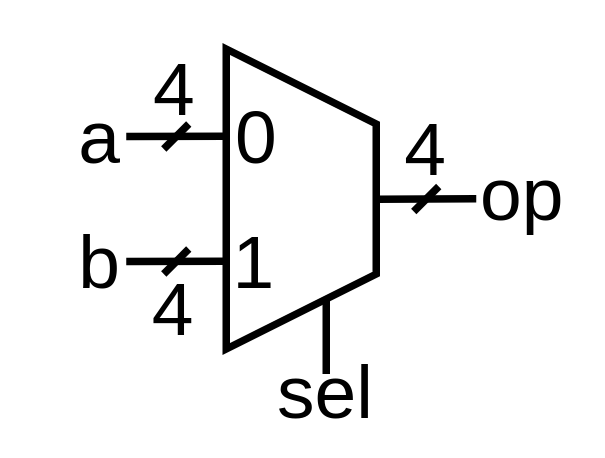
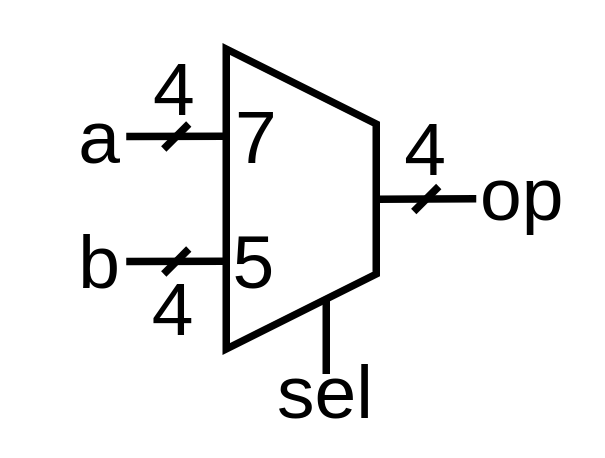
node "0": label "0" -> "7"
node "1": label "1" -> "5"
